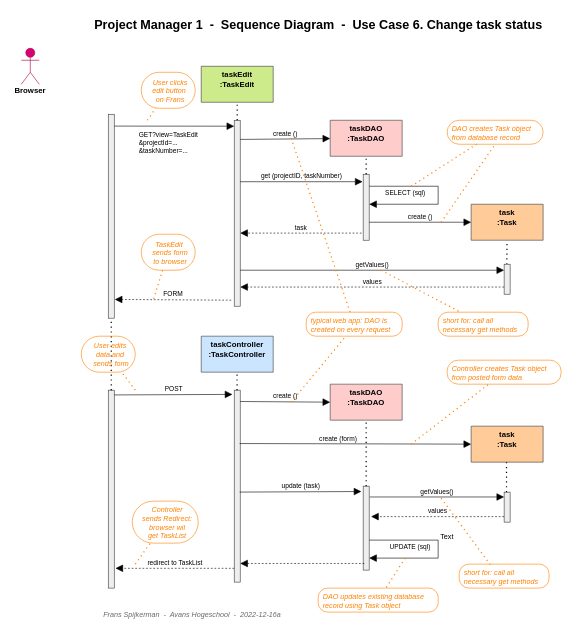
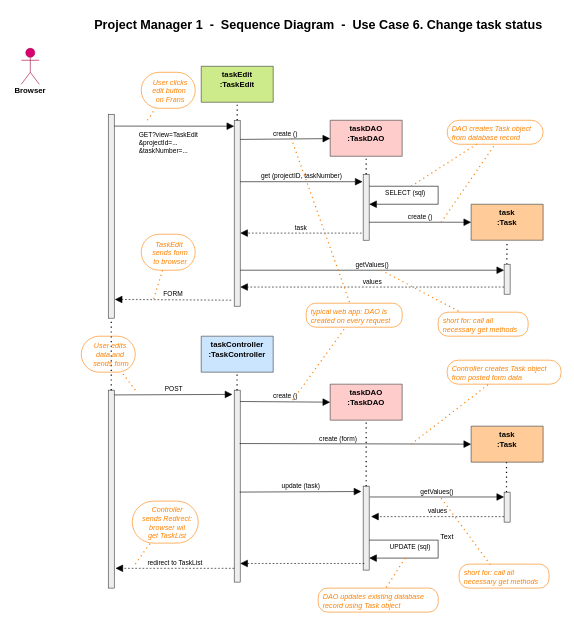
node "typical web app: DAO is created on every request": moved (354, 324) -> (354, 315)
node "Frans Spijkerman - Avans Hogeschool - 2022-12-16a": removed
